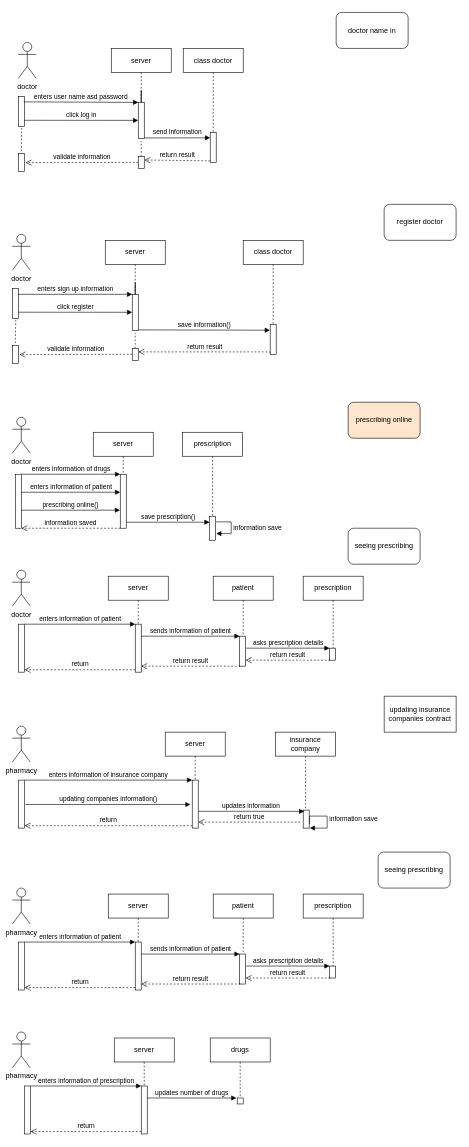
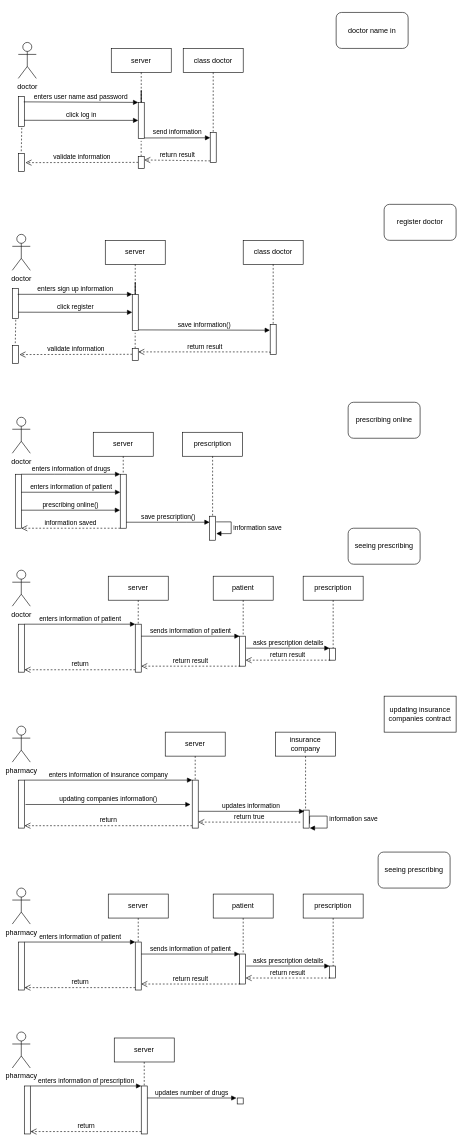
node "prescribing online": fillcolor #ffe6cc -> #ffffff
node "drugs": removed
